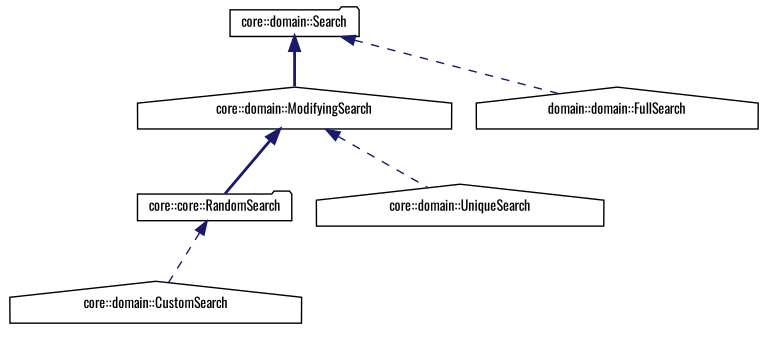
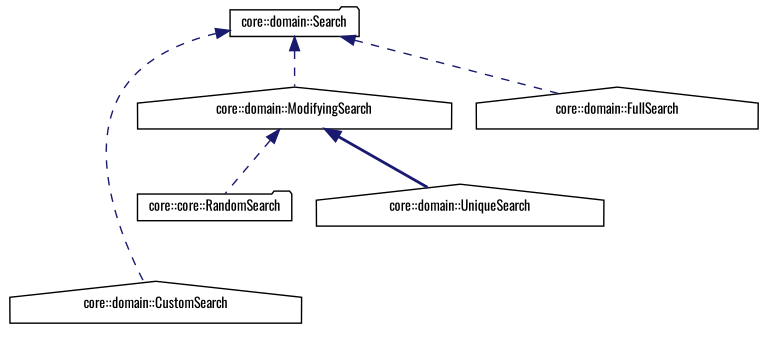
edge "core::domain::ModifyingSearch" -> "core::domain::Search": style bold -> dashed
node "domain::domain::FullSearch": label "domain::domain::FullSearch" -> "core::domain::FullSearch"
edge "core::domain::UniqueSearch" -> "core::domain::ModifyingSearch": style dashed -> bold
edge "core::core::RandomSearch" -> "core::domain::ModifyingSearch": style bold -> dashed
edge "core::domain::CustomSearch" -> "core::core::RandomSearch": now "core::domain::CustomSearch" -> "core::domain::Search"
